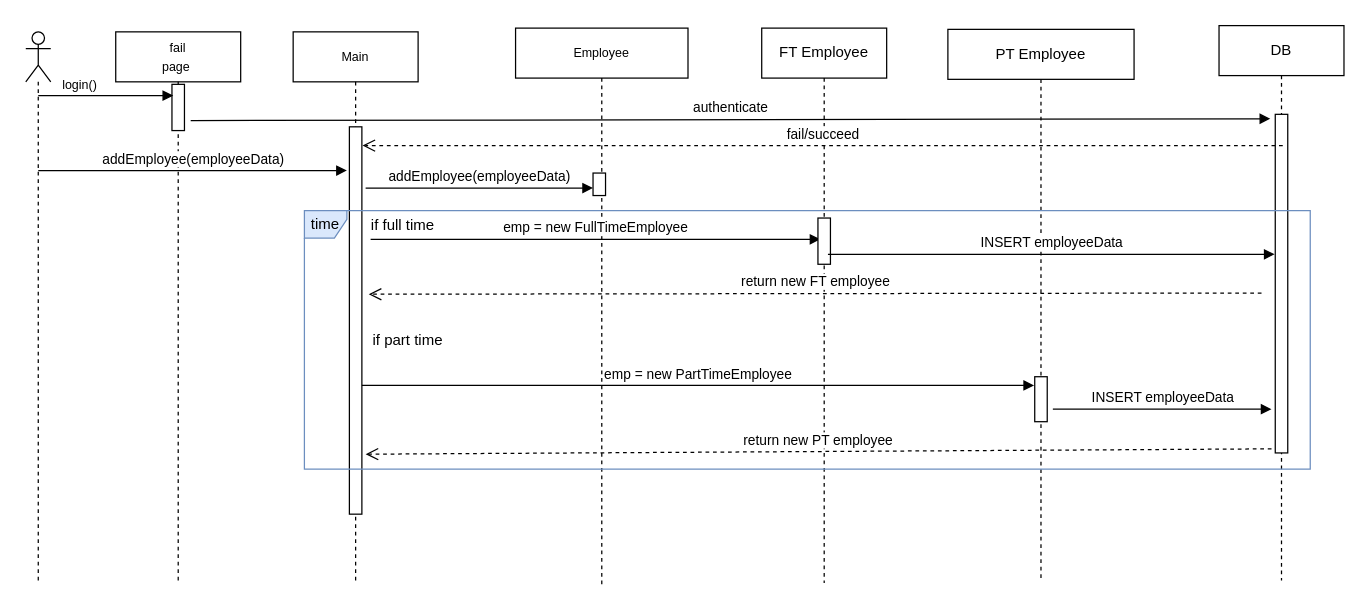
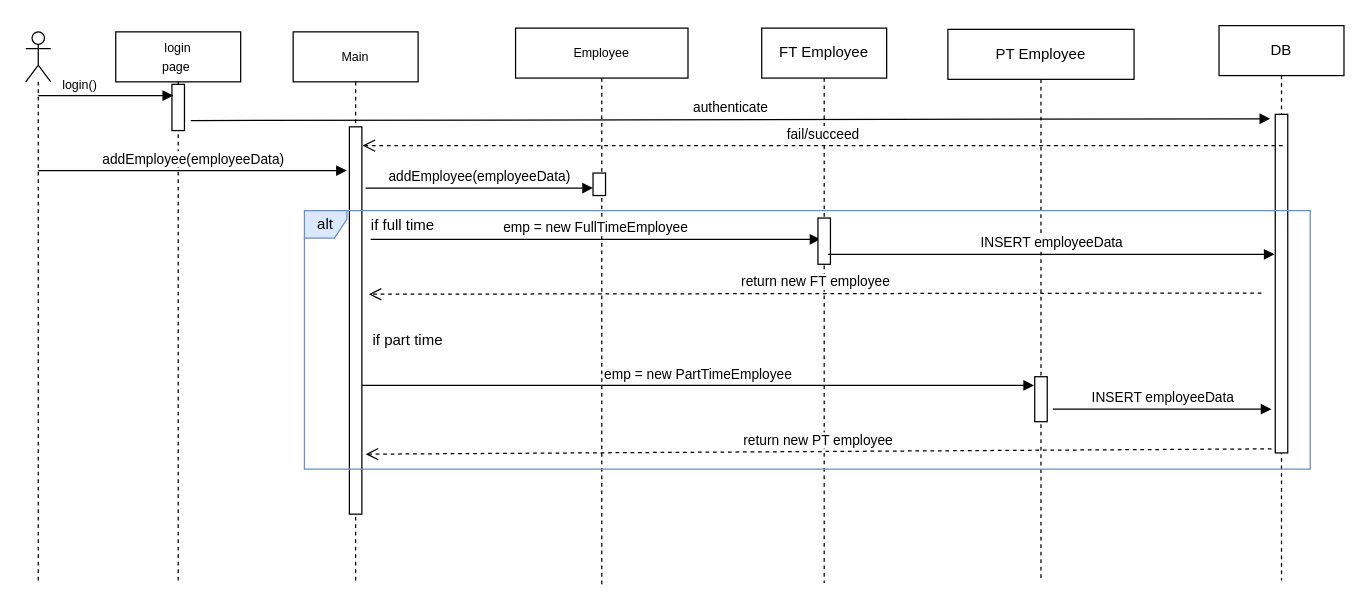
node "fail page": label "fail page" -> "login page"
node "time": label "time" -> "alt"
